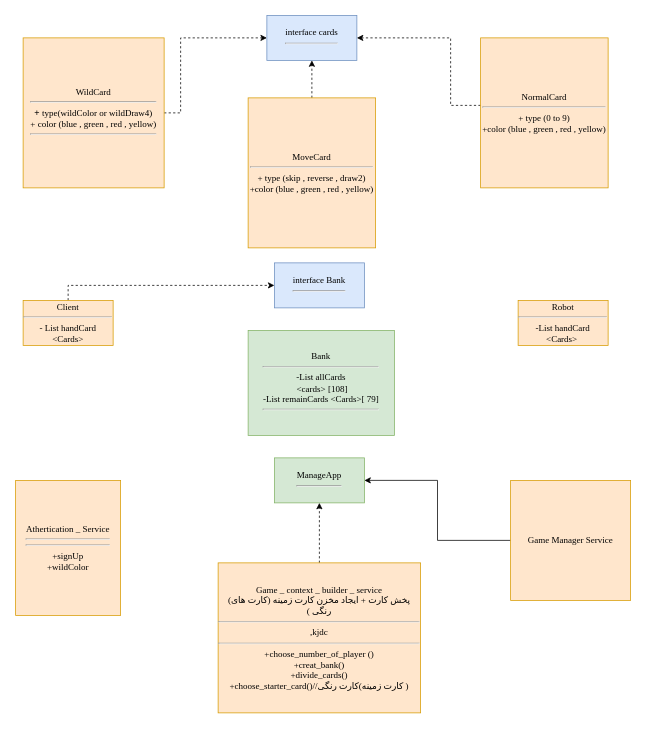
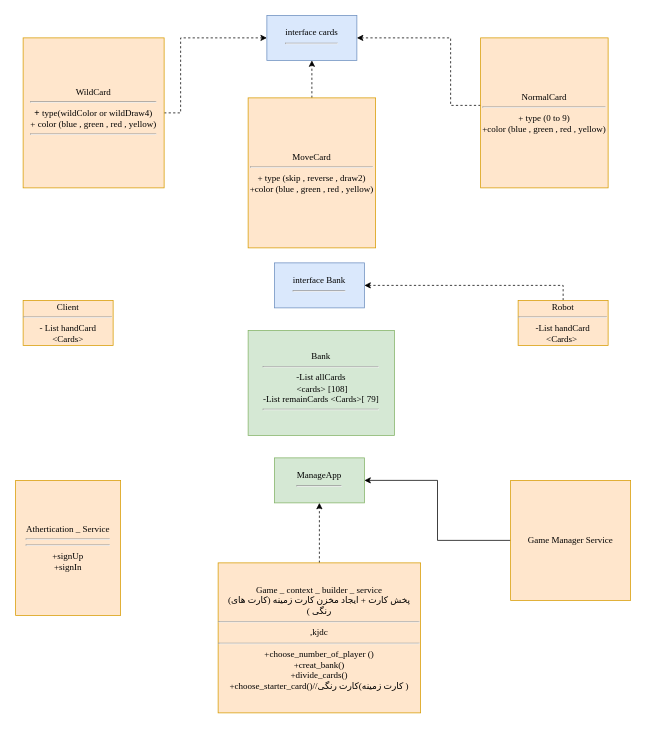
edge "Client- List handCard <Cards>" -> "interface Bank": removed
edge "Robot-List handCard <Cards>" -> "interface Bank": added
node "Athertication _ Service +signUp +wildColor": label "Athertication _ Service +signUp +wildColor" -> "Athertication _ Service +signUp +signIn"
